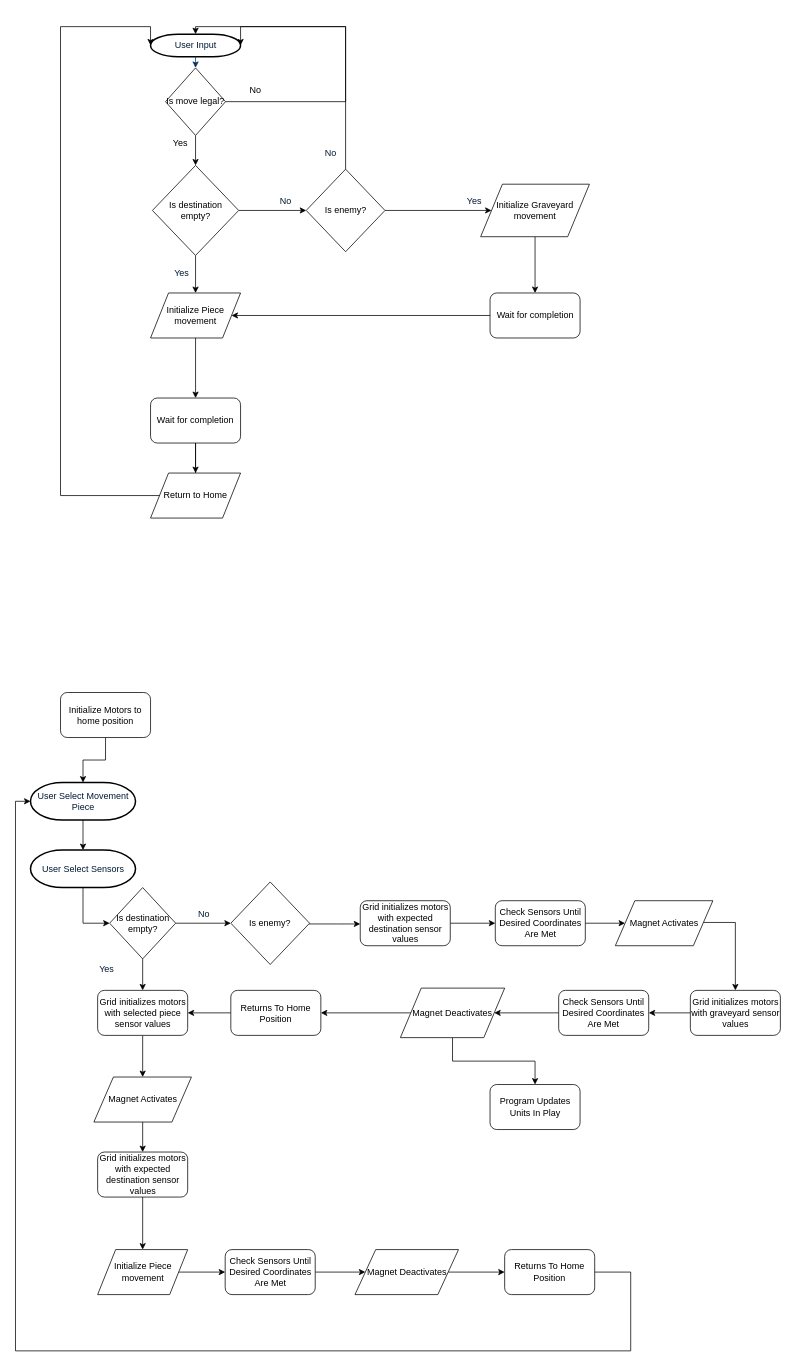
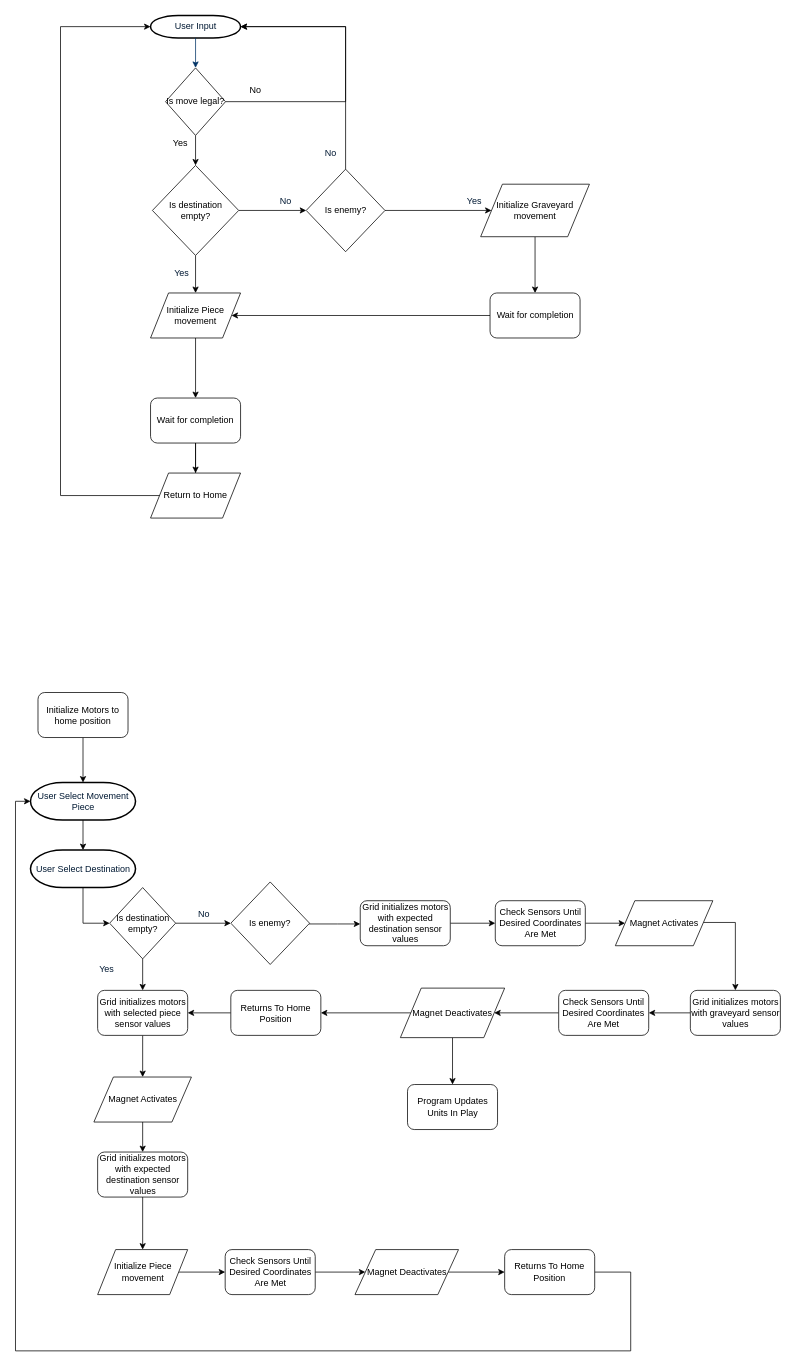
node "User Input": moved (195, 45) -> (195, 27)
node "Initialize Motors to home position": moved (105, 715) -> (83, 715)
node "User Select Sensors": label "User Select Sensors" -> "User Select Destination"
node "Program Updates Units In Play": moved (535, 1107) -> (452, 1107)
